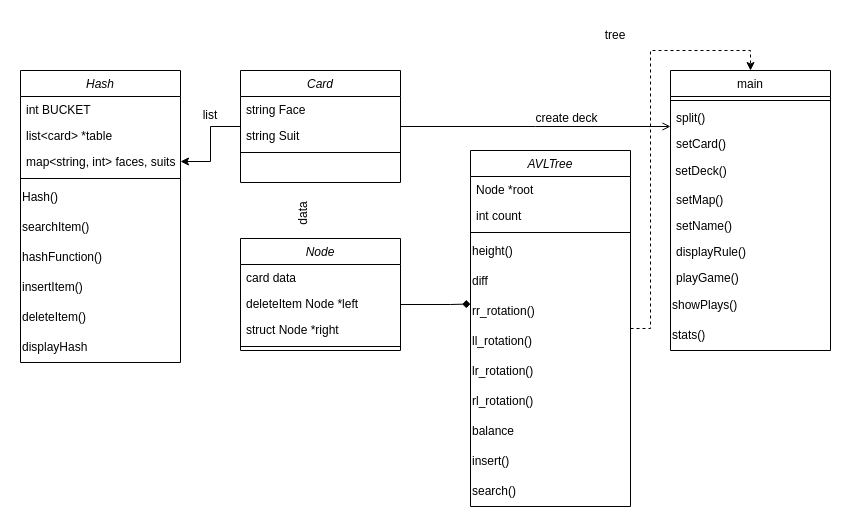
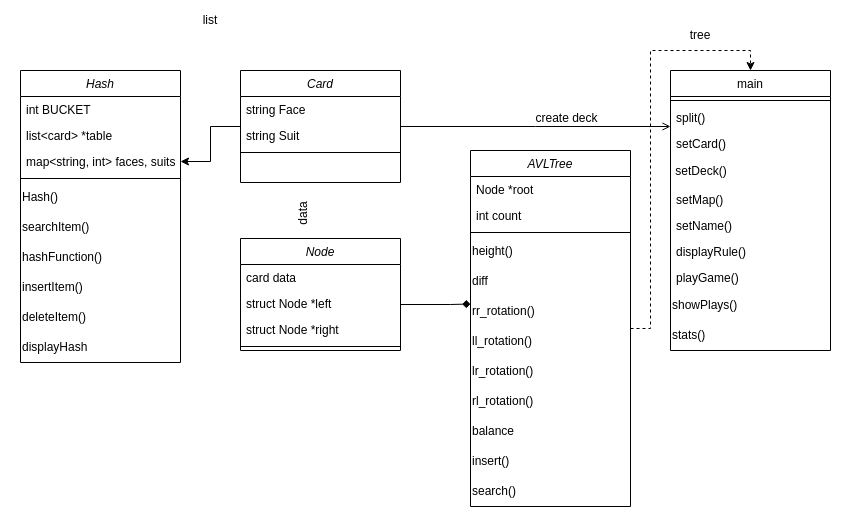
node "tree": moved (616, 36) -> (701, 36)
node "list": moved (211, 116) -> (211, 21)
node "deleteItem Node *left": label "deleteItem Node *left" -> "struct Node *left"
